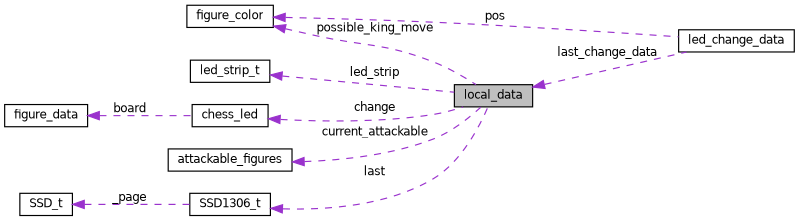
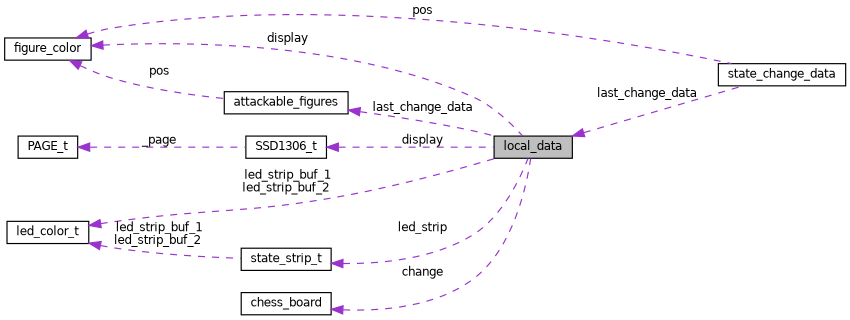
edge "local_data" -> "figure_color": label " possible_king_move" -> " display"
node "led_change_data": label "led_change_data" -> "state_change_data"
node "led_strip_t": label "led_strip_t" -> "state_strip_t"
edge "attackable_figures" -> "figure_color": added, label "pos"
node "figure_data": removed
node "chess_led": label "chess_led" -> "chess_board"
edge "local_data" -> "attackable_figures": label " current_attackable" -> " last_change_data"
edge "local_data" -> "SSD1306_t": label " last" -> " display"
node "SSD_t": label "SSD_t" -> "PAGE_t"
node "led_color_t": added
